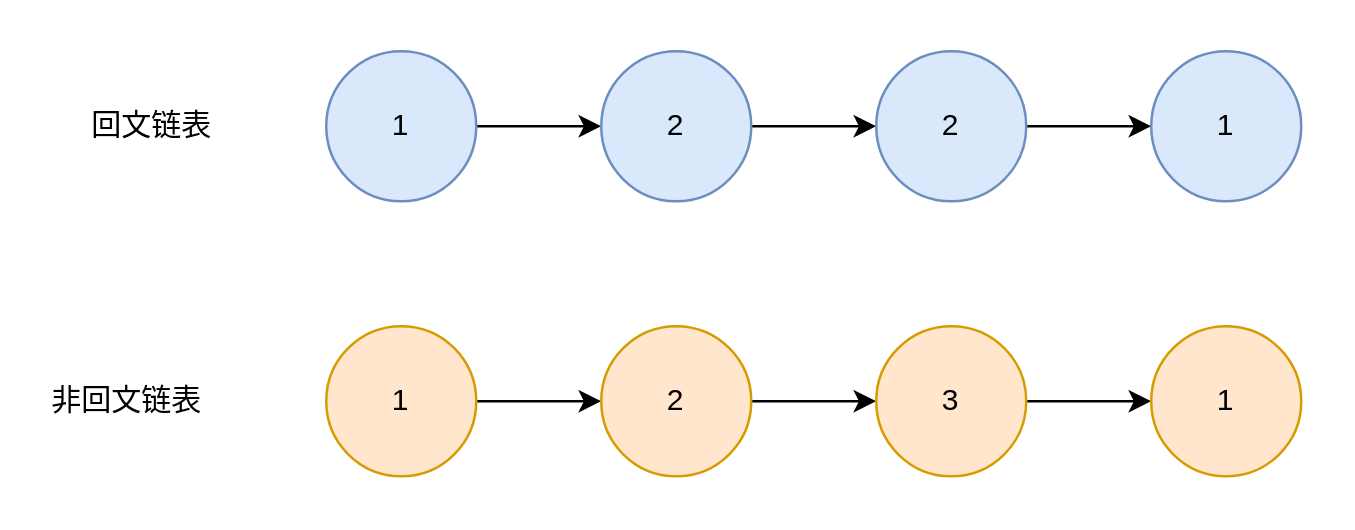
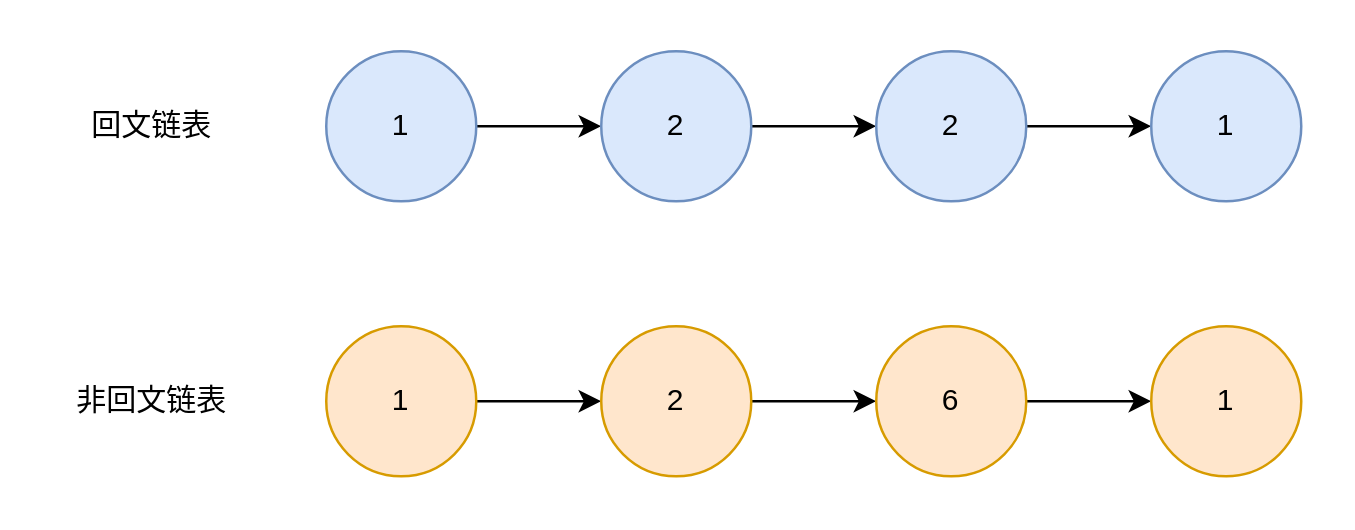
node "非回文链表": moved (126, 401) -> (151, 401)
node "3": label "3" -> "6"
